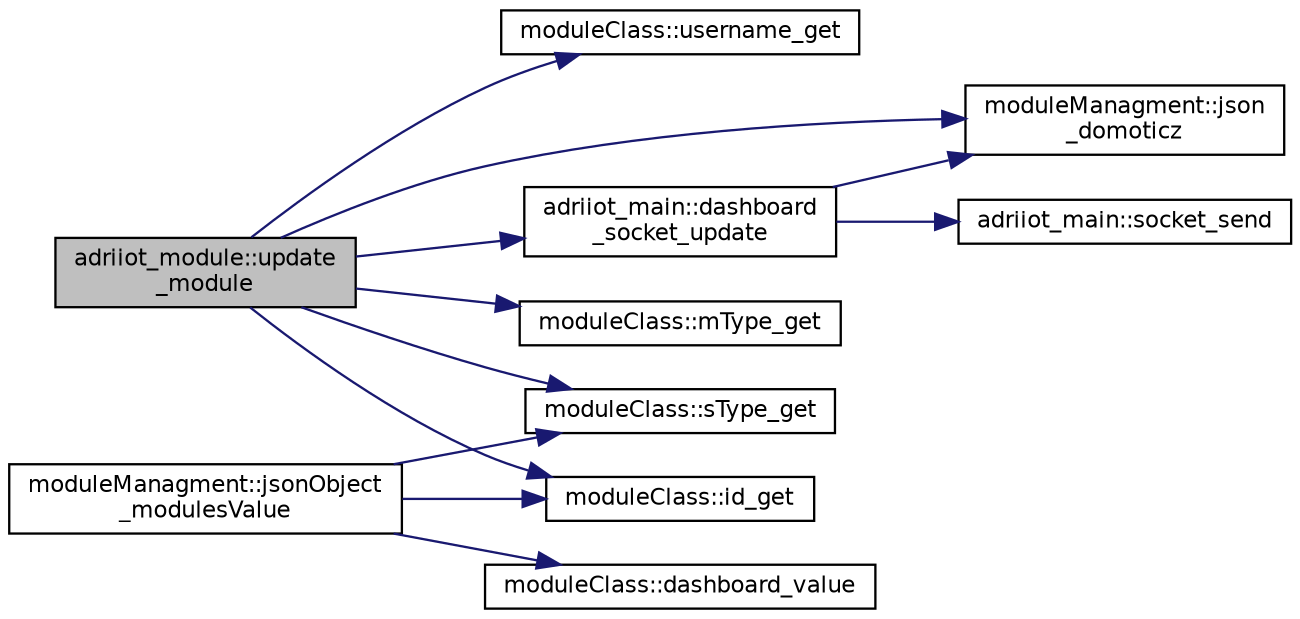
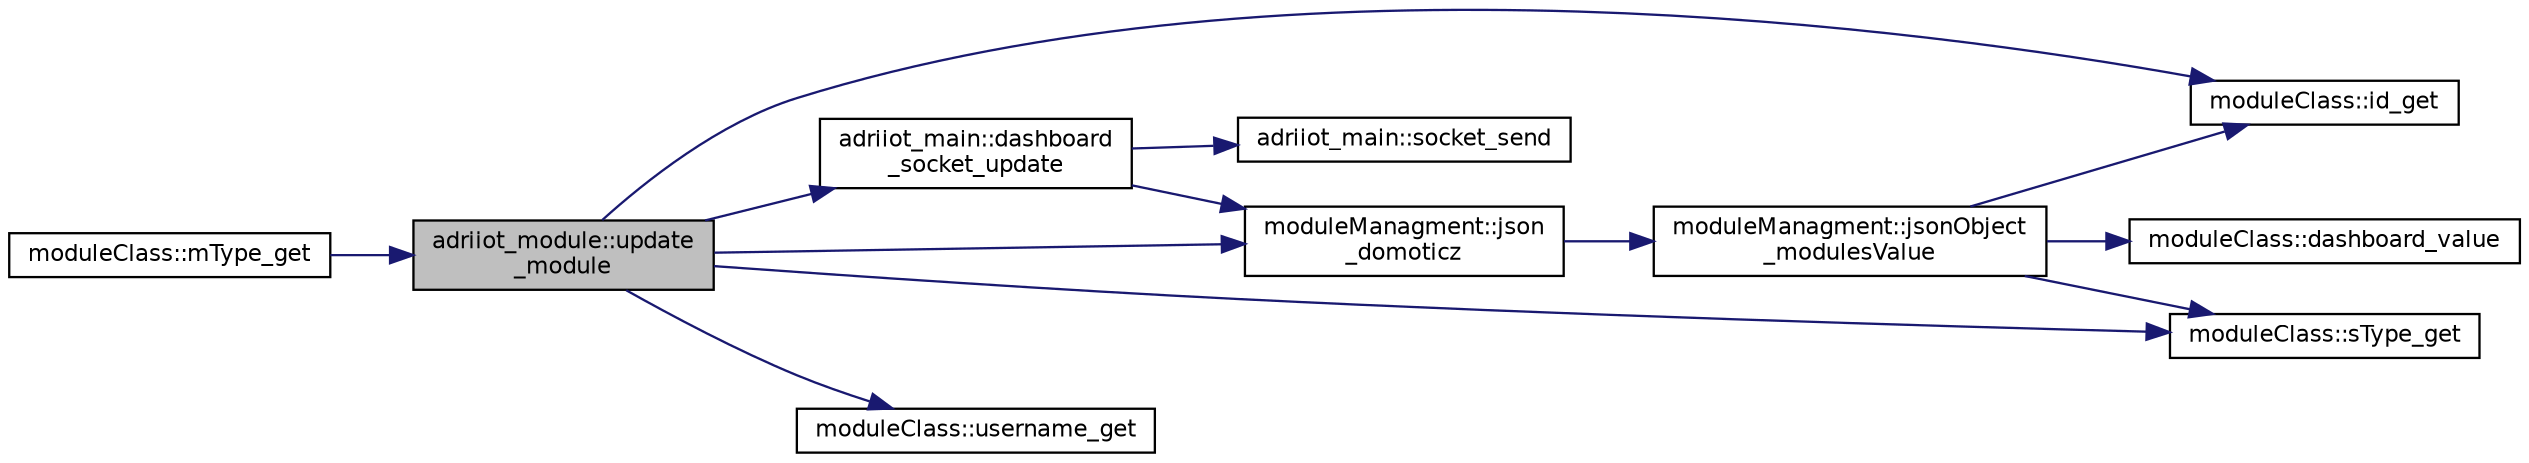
edge "moduleManagment::json _domoticz" -> "moduleManagment::jsonObject _modulesValue": added
edge "adriiot_module::update _module" -> "moduleClass::mType_get": reversed
